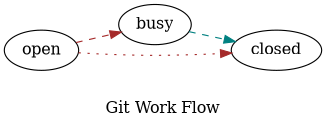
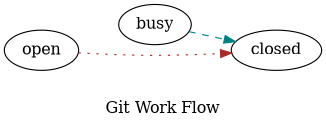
edge "open" -> "busy": removed
